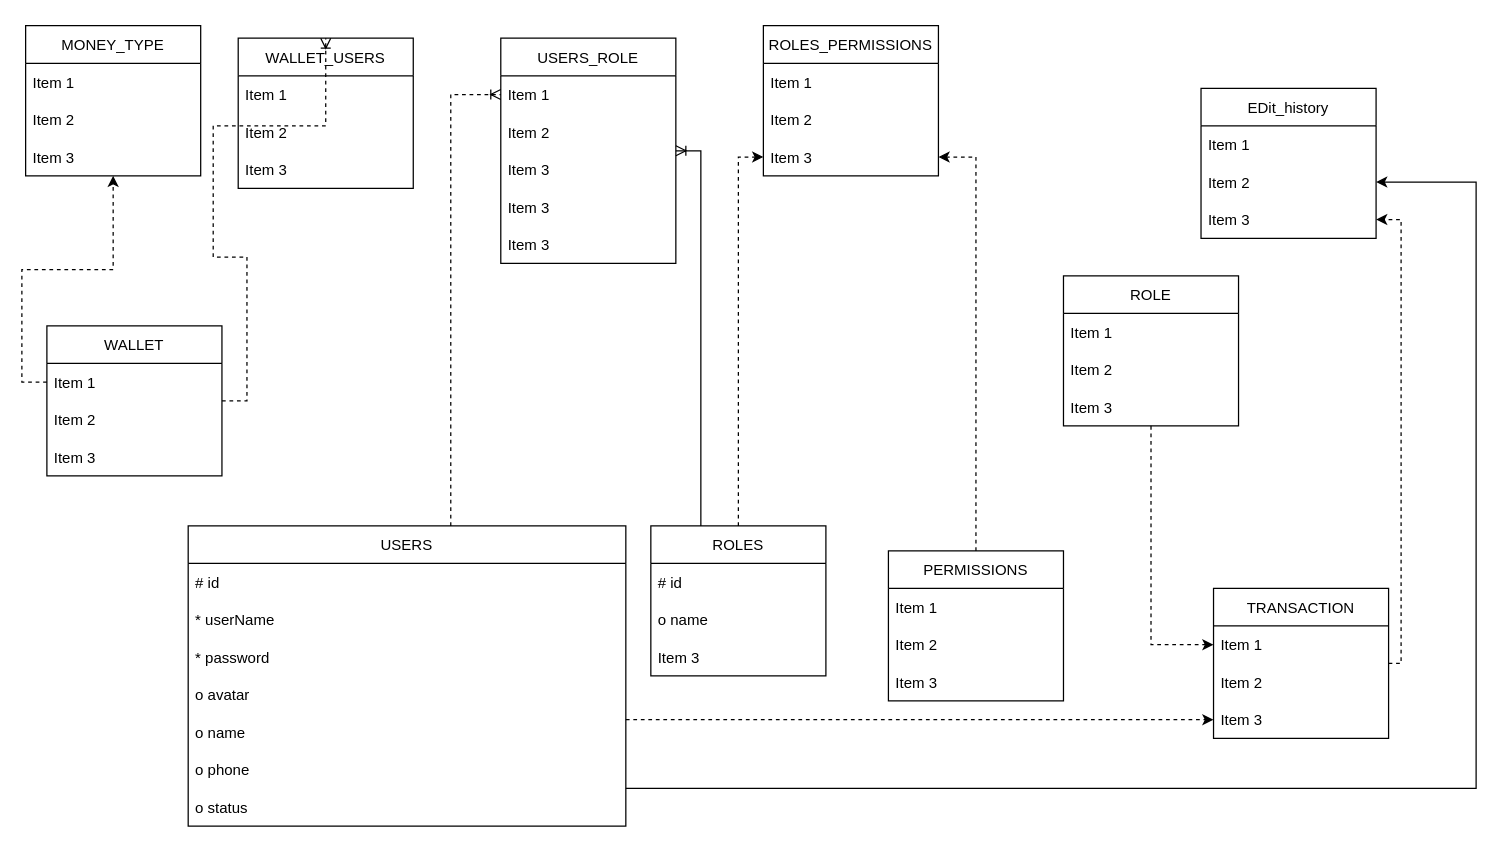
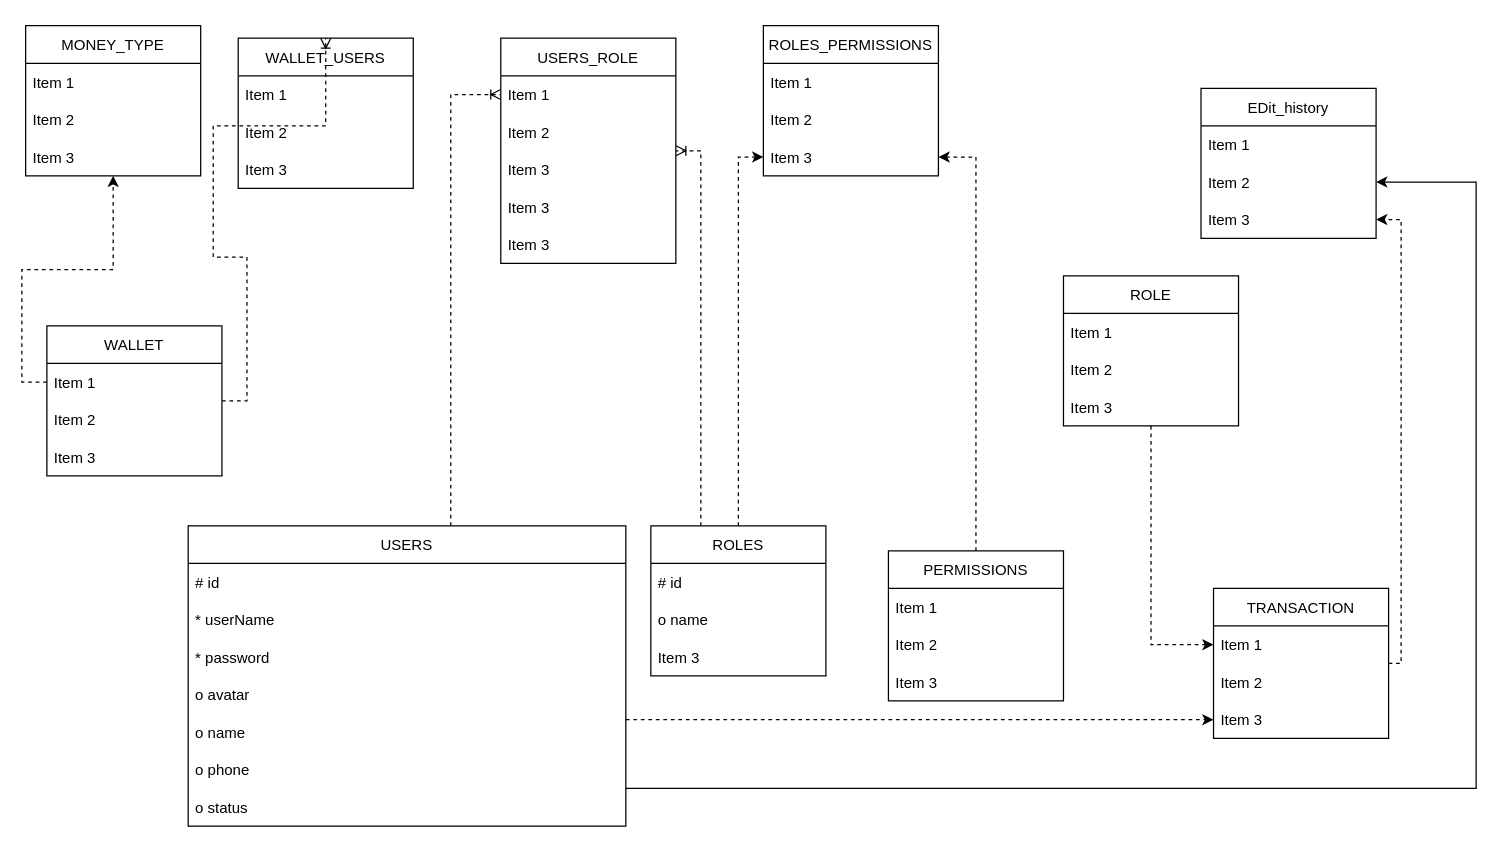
edge "ROLES" -> "USERS_ROLE": style solid -> dashed
